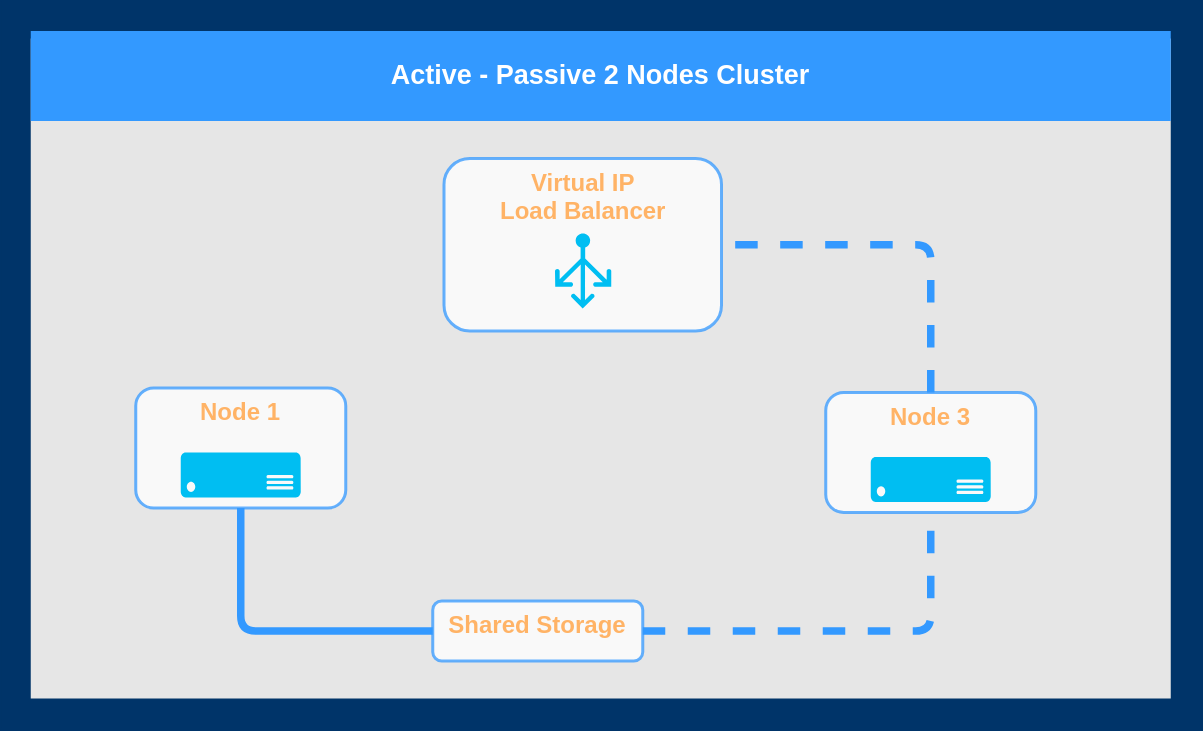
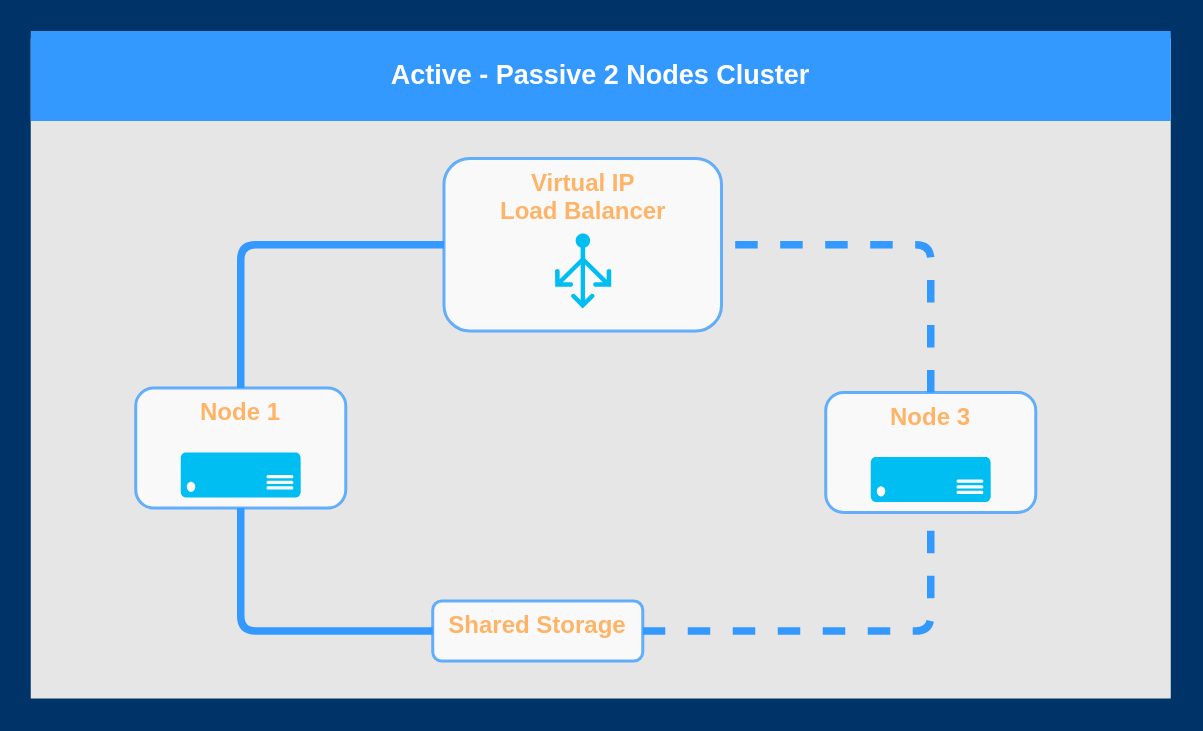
edge "Virtual IP Load Balancer" -- "Node 1": added
